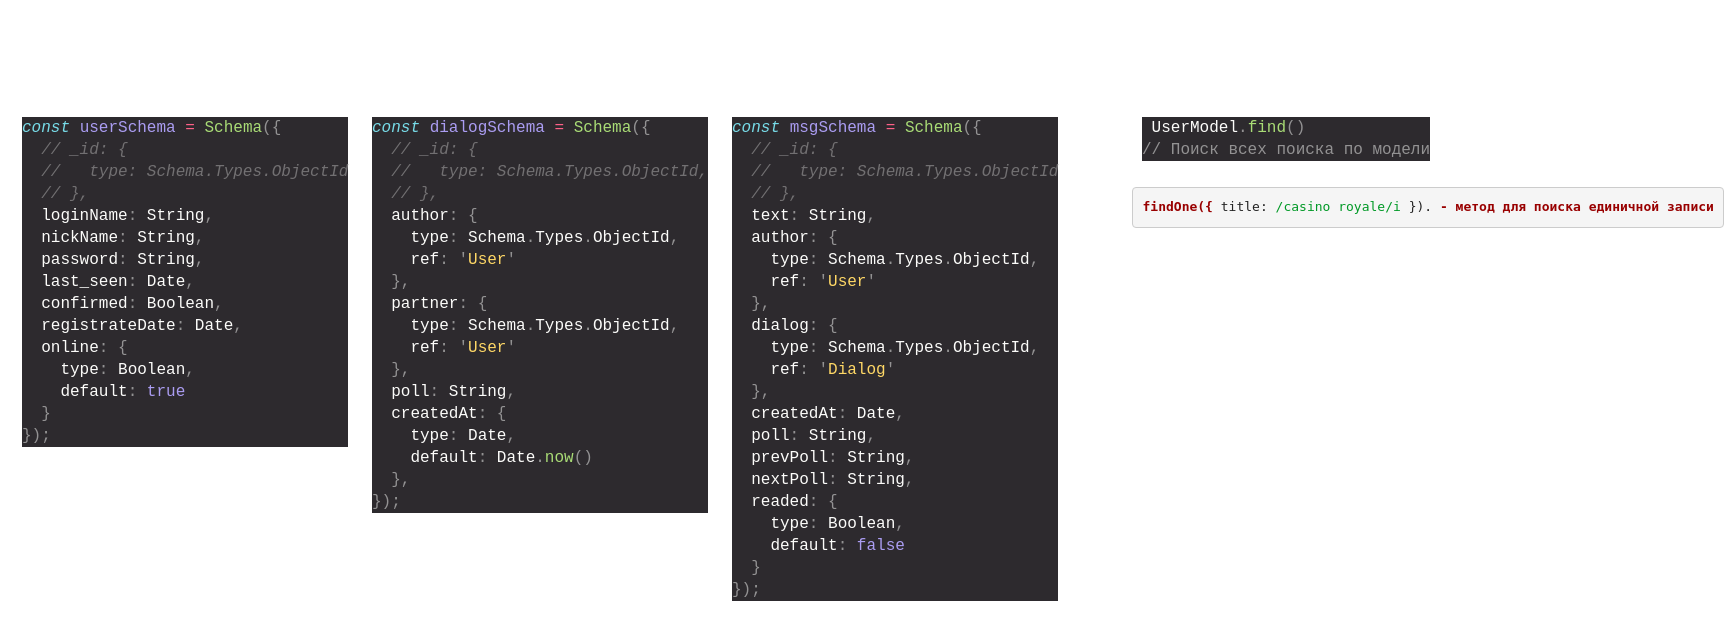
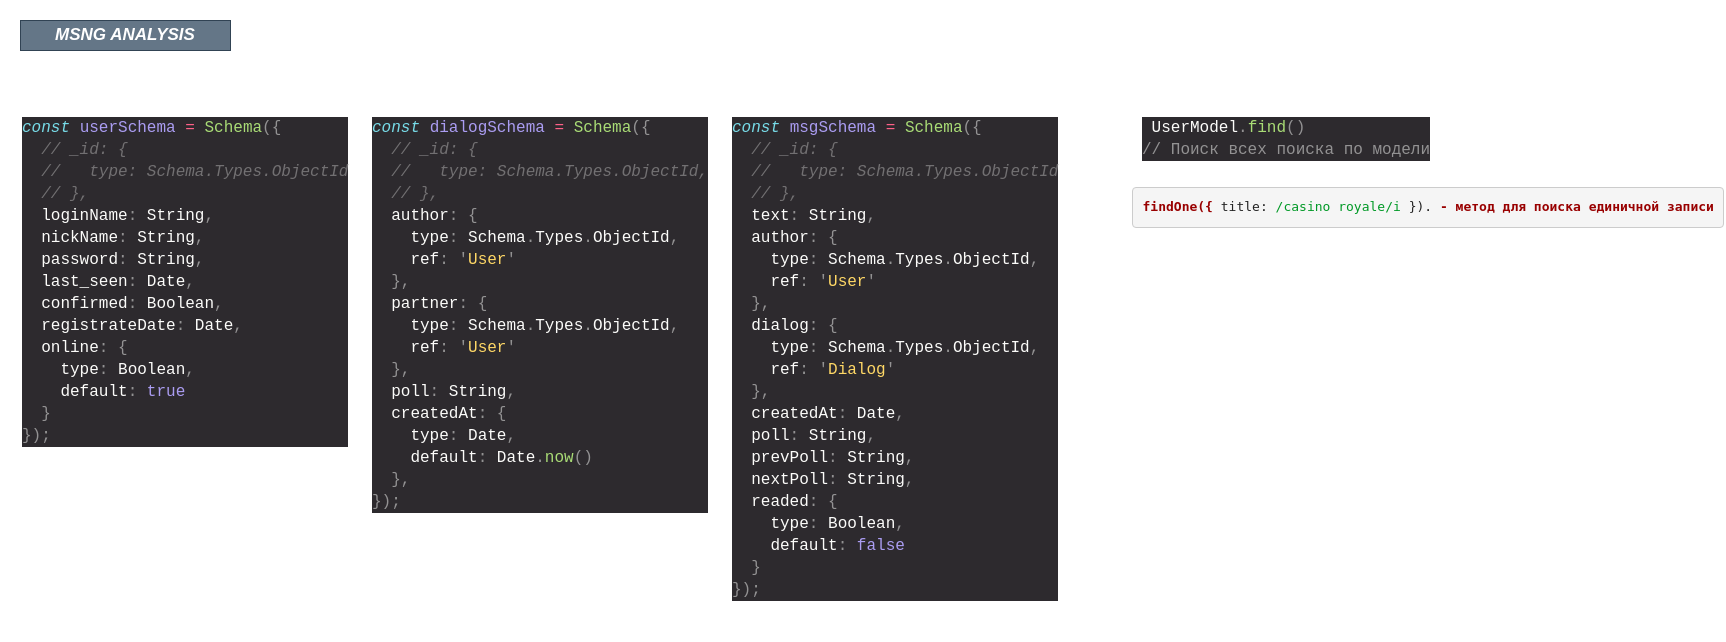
node "MSNG ANALYSIS": added
